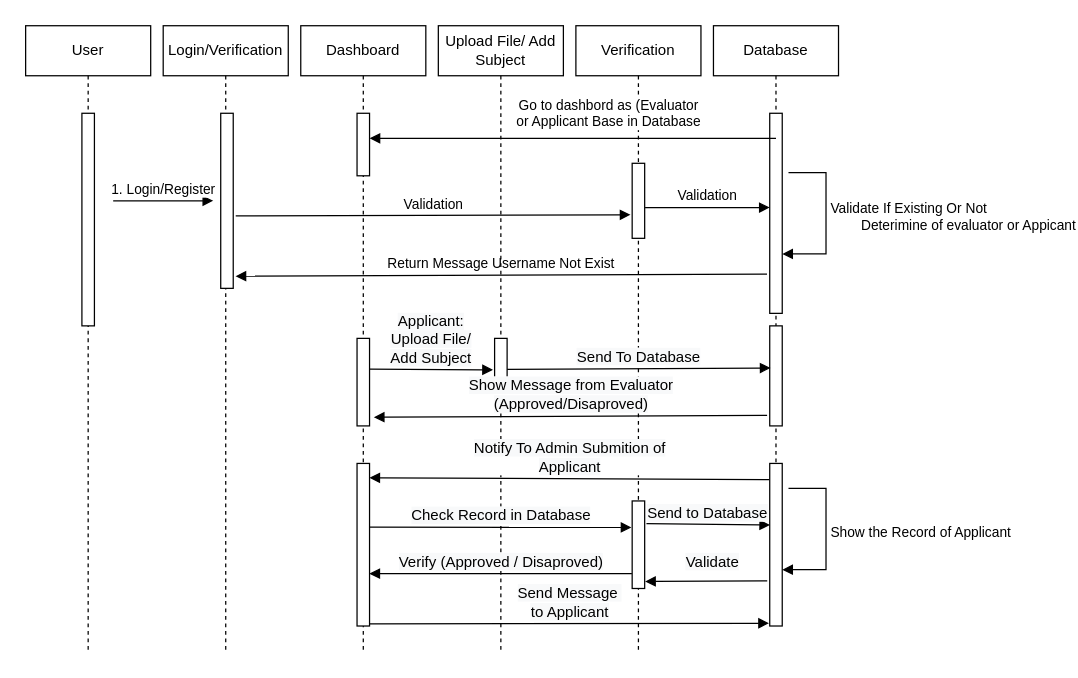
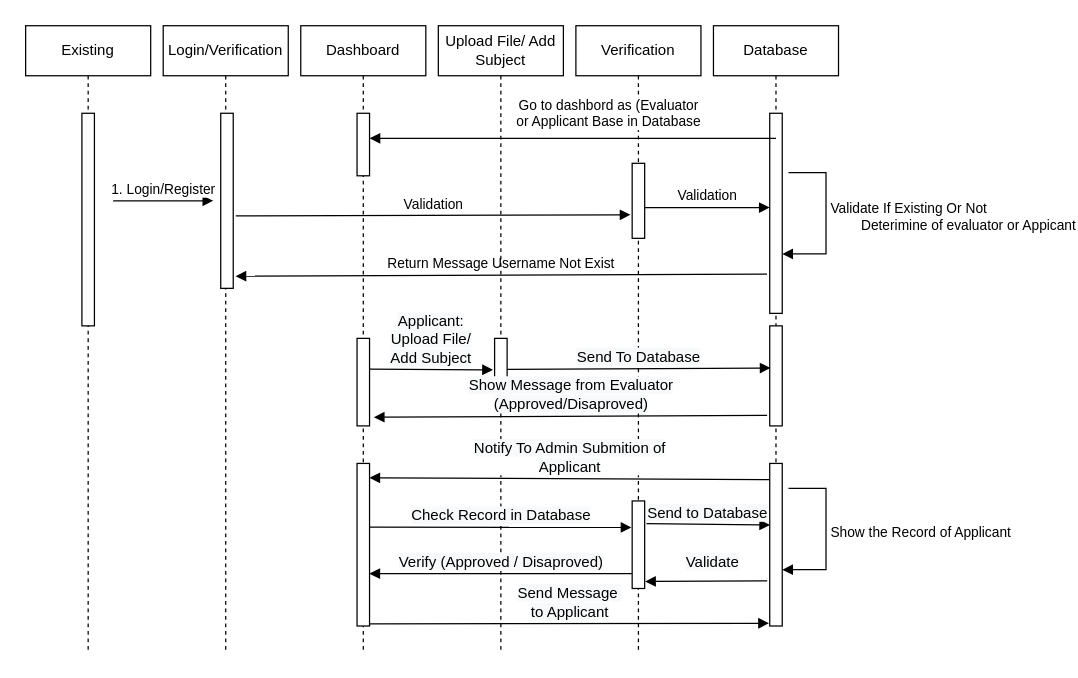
node "User": label "User" -> "Existing"
